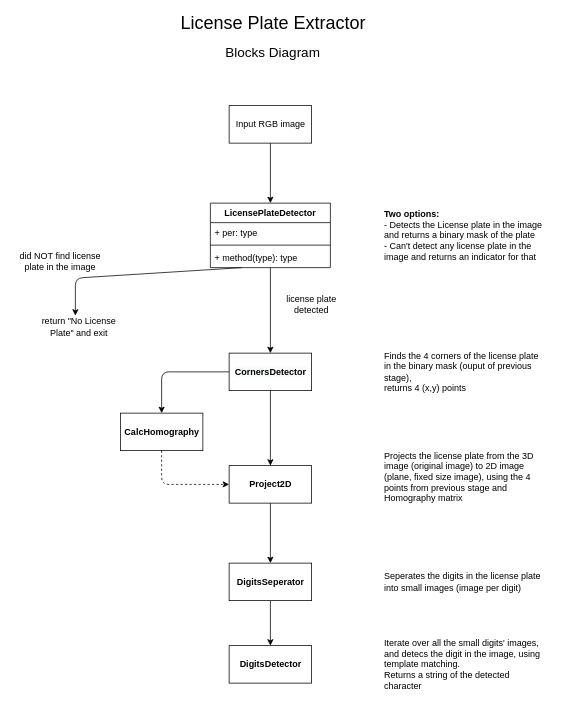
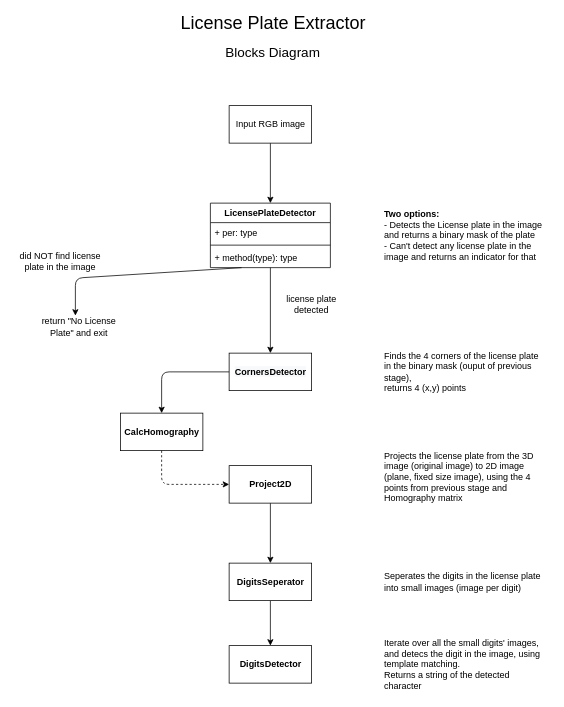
edge "CornersDetector" -> "Project2D": removed
